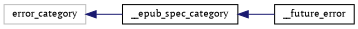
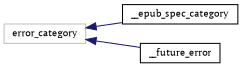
edge "__future_error" -> "__epub_spec_category": now "__future_error" -> "error_category"
